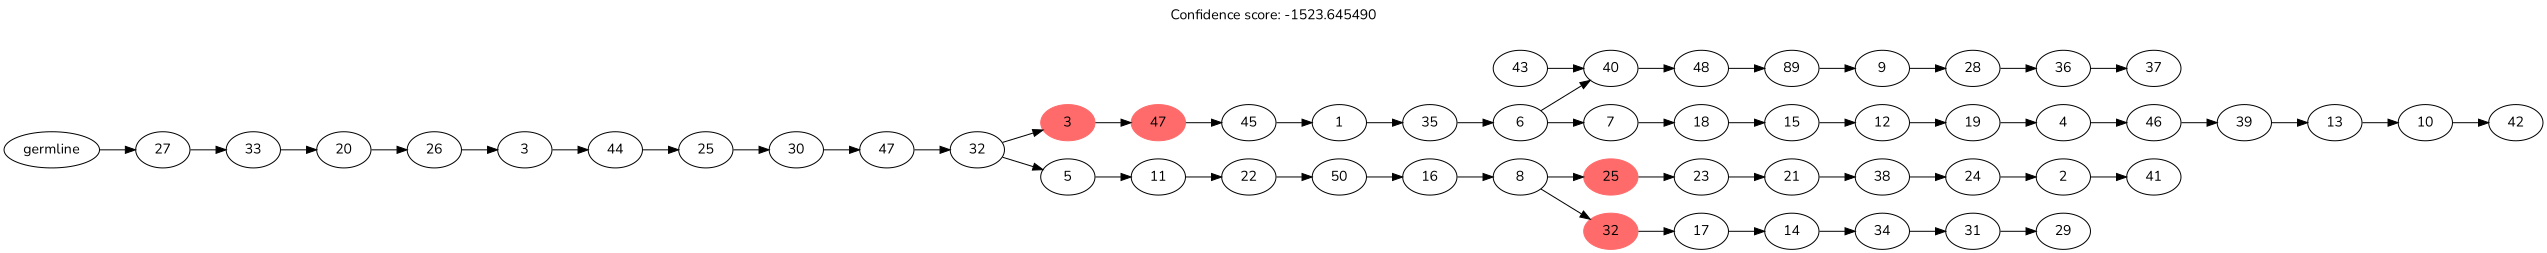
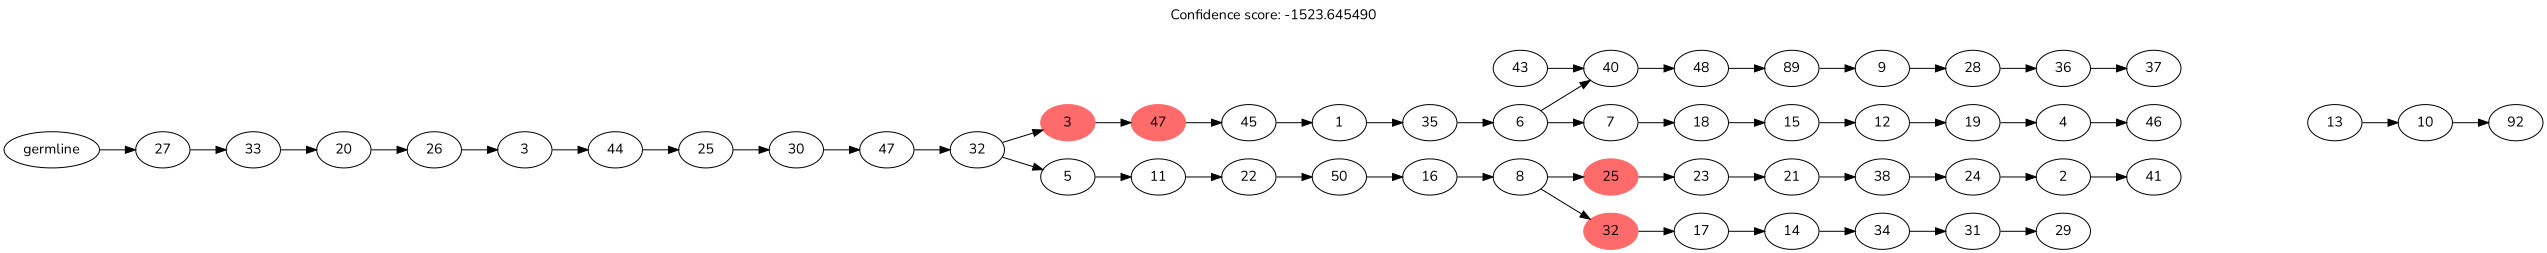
node "39": removed
node "42": label "42" -> "92"
